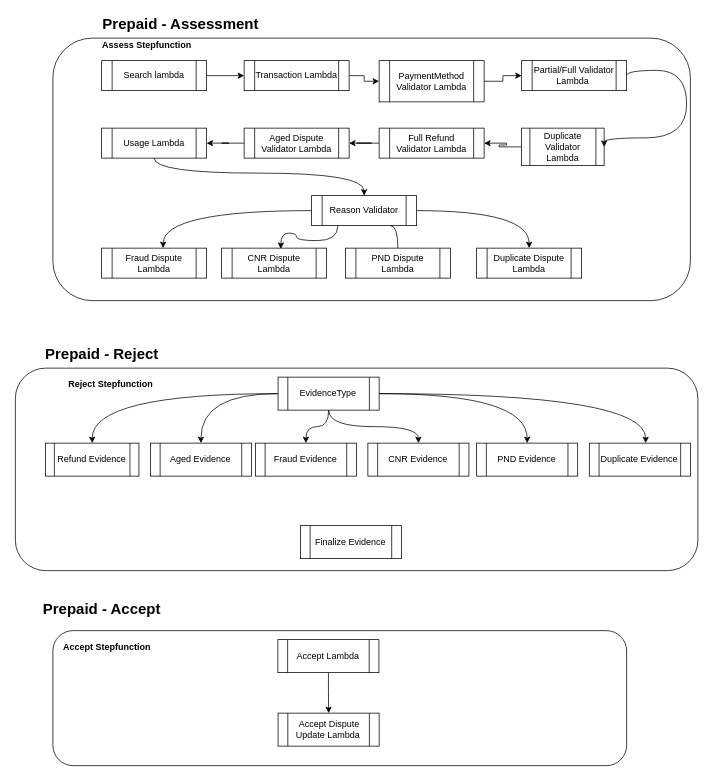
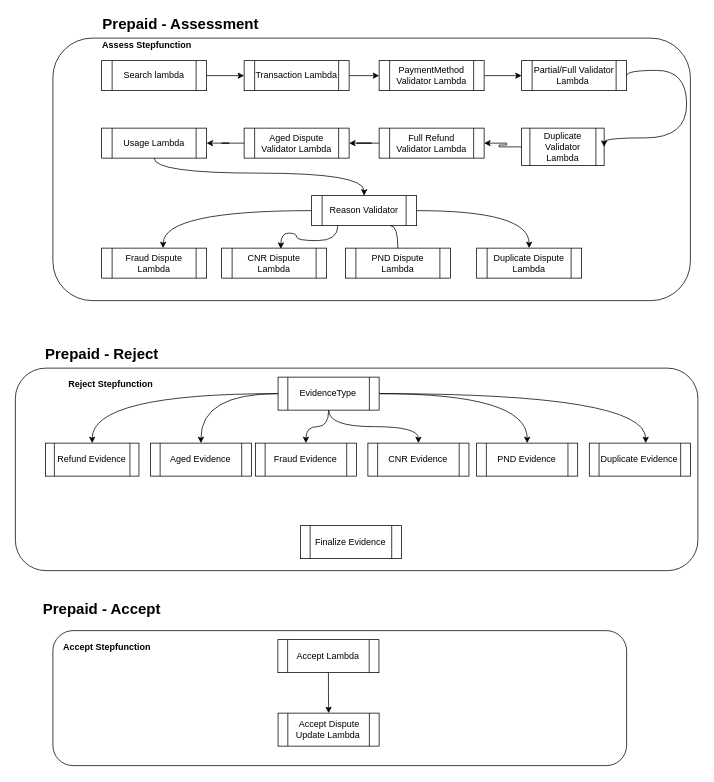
node "PaymentMethod Validator Lambda": size 105x41 -> 105x30
